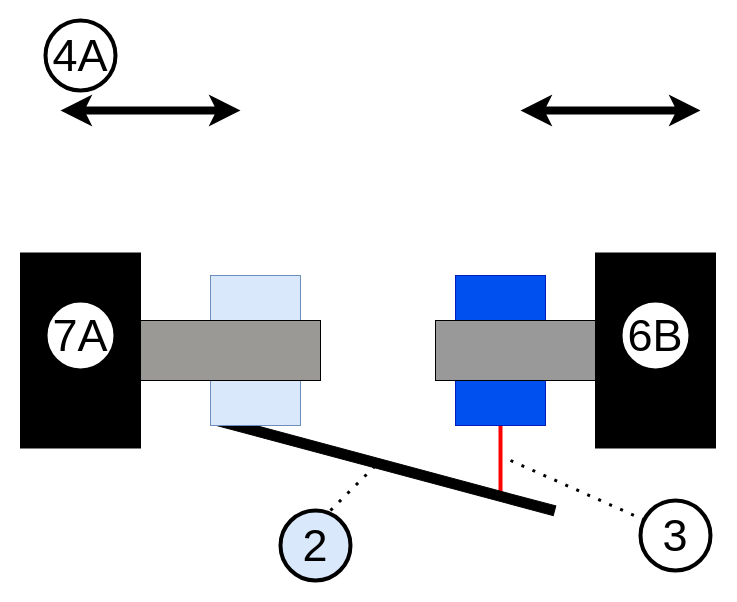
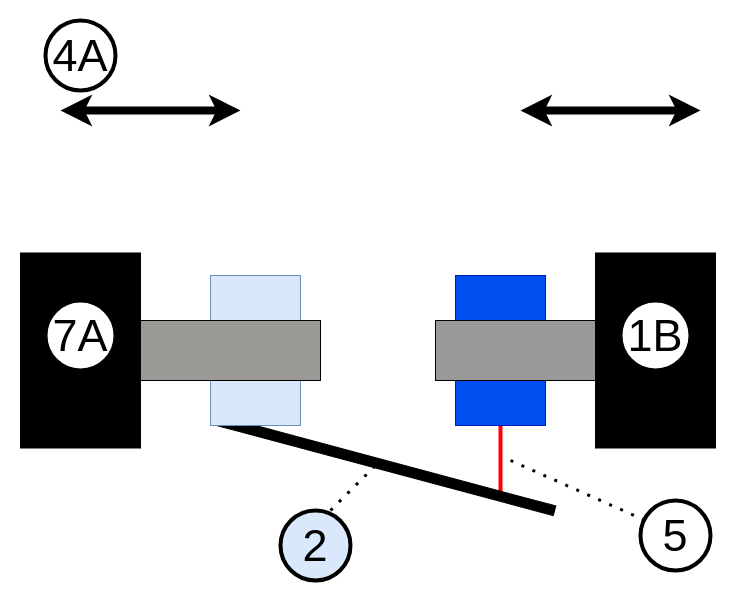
node "6B": label "6B" -> "1B"
node "3": label "3" -> "5"
